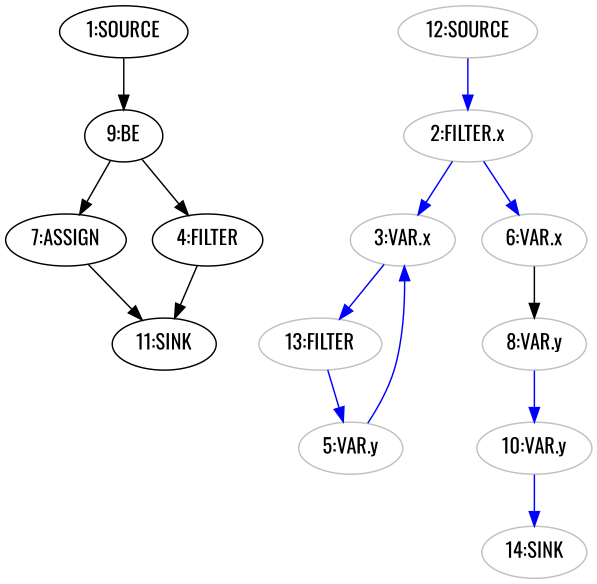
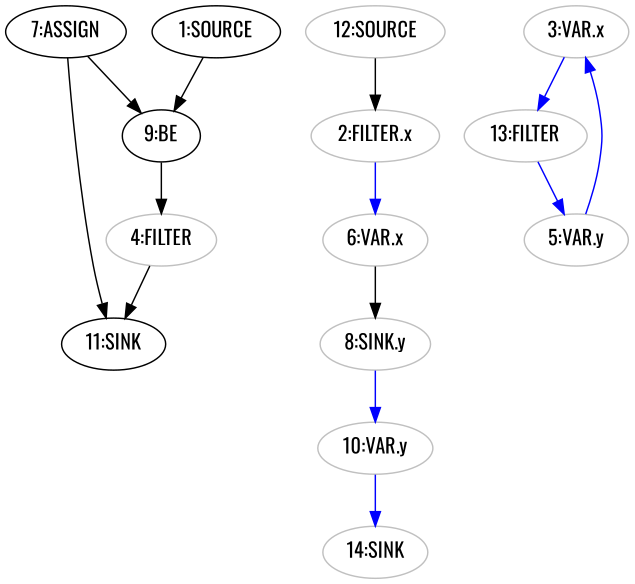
edge "12:SOURCE" -> "2:FILTER.x": color blue -> black
edge "9:BE" -> "7:ASSIGN": reversed
edge "2:FILTER.x" -> "3:VAR.x": removed
node "4:FILTER": color black -> grey
node "8:VAR.y": label "8:VAR.y" -> "8:SINK.y"
